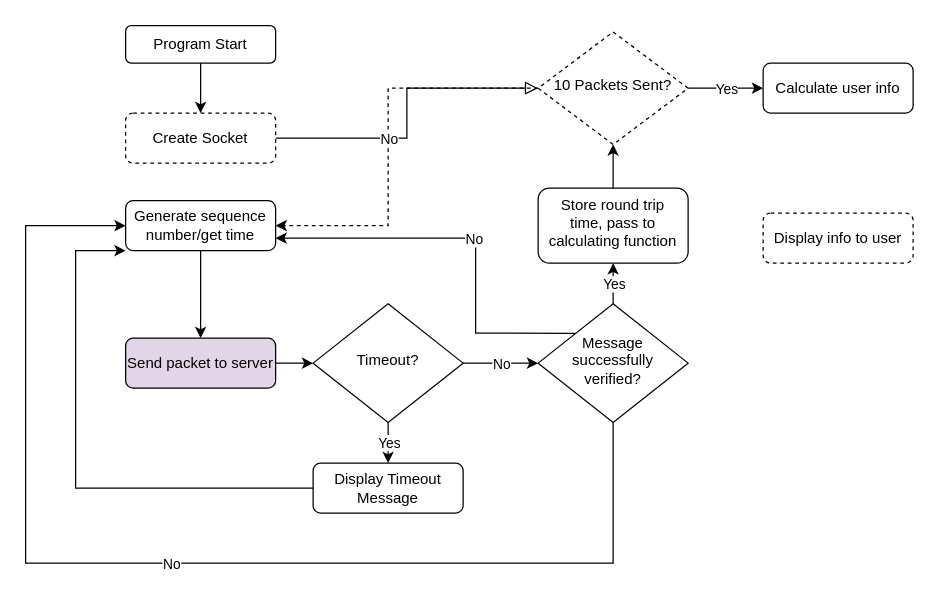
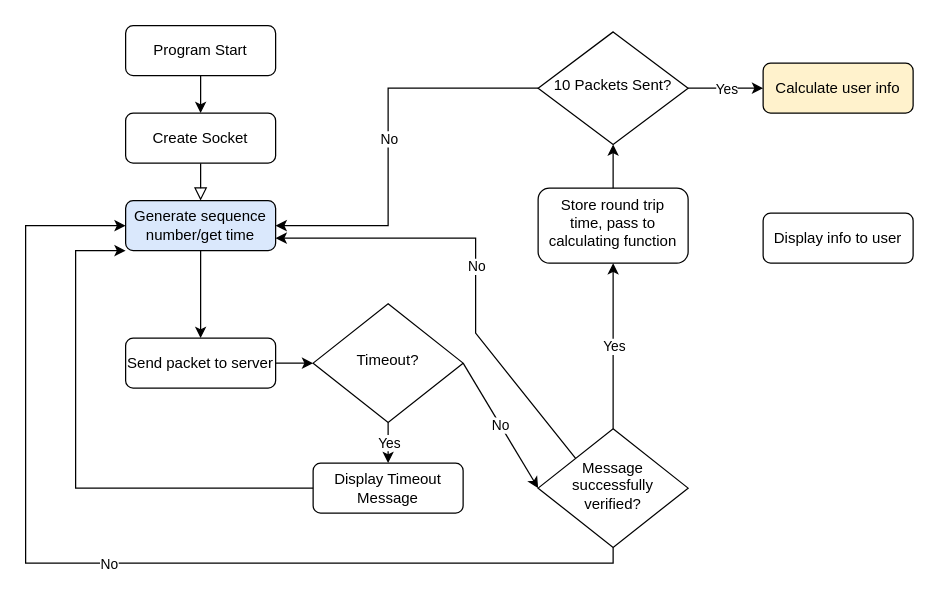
node "Program Start": size 150x38 -> 150x50
node "10 Packets Sent?": style dashed -> solid
node "Calculate user info": fillcolor #ffffff -> #fff2cc
node "Create Socket": style dashed -> solid
edge "Create Socket" -> "10 Packets Sent?": now "Create Socket" -> "Generate sequence number/get time"
node "Generate sequence number/get time": fillcolor #ffffff -> #dae8fc
edge "10 Packets Sent?" -> "Generate sequence number/get time": style dashed -> solid
node "Display info to user": style dashed -> solid
node "Send packet to server": fillcolor #e1d5e7 -> #ffffff
node "Message successfully verified?": moved (613, 363) -> (613, 488)
